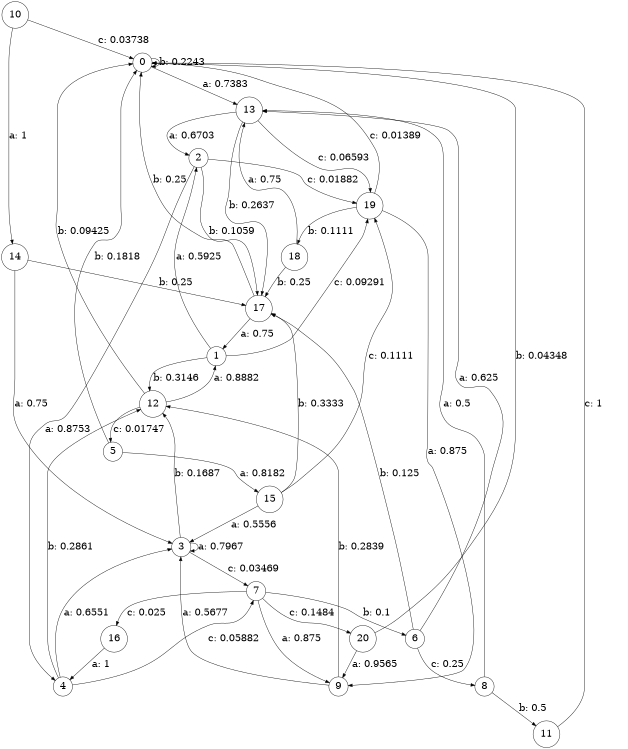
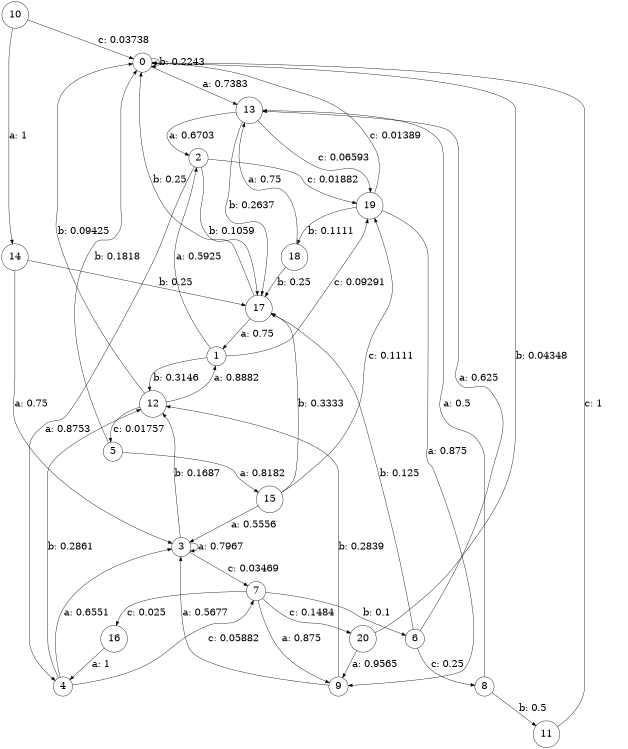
edge "12" -> "5": label "c: 0.01747  " -> "c: 0.01757  "
